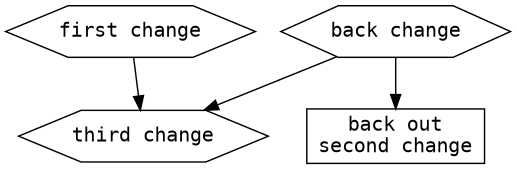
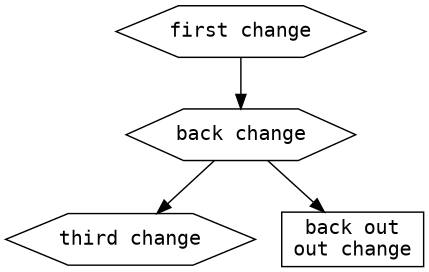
edge "first change" -> "third change": now "first change" -> "back change"
node "back out second change": label "back out second change" -> "back out out change"
